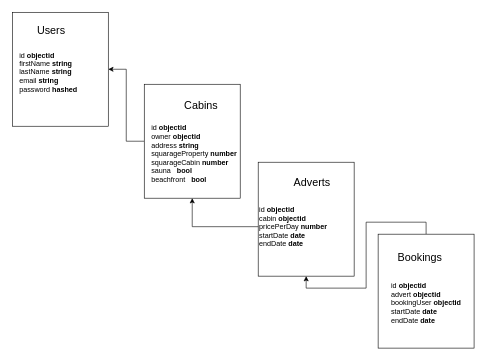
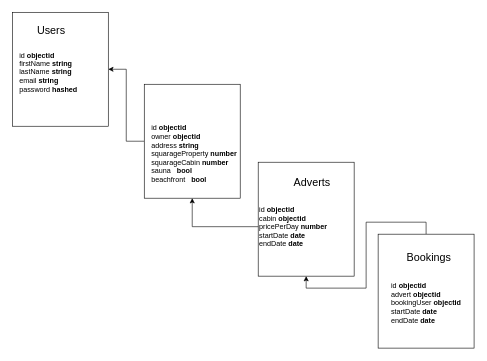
node "Cabins": removed
node "Bookings": moved (420, 258) -> (429, 258)
